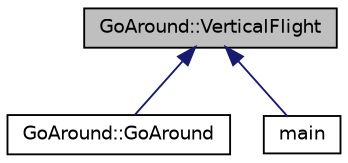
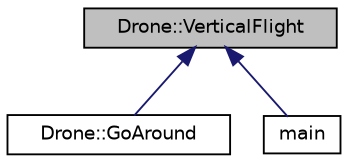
node "GoAround::VerticalFlight": label "GoAround::VerticalFlight" -> "Drone::VerticalFlight"
node "GoAround::GoAround": label "GoAround::GoAround" -> "Drone::GoAround"
